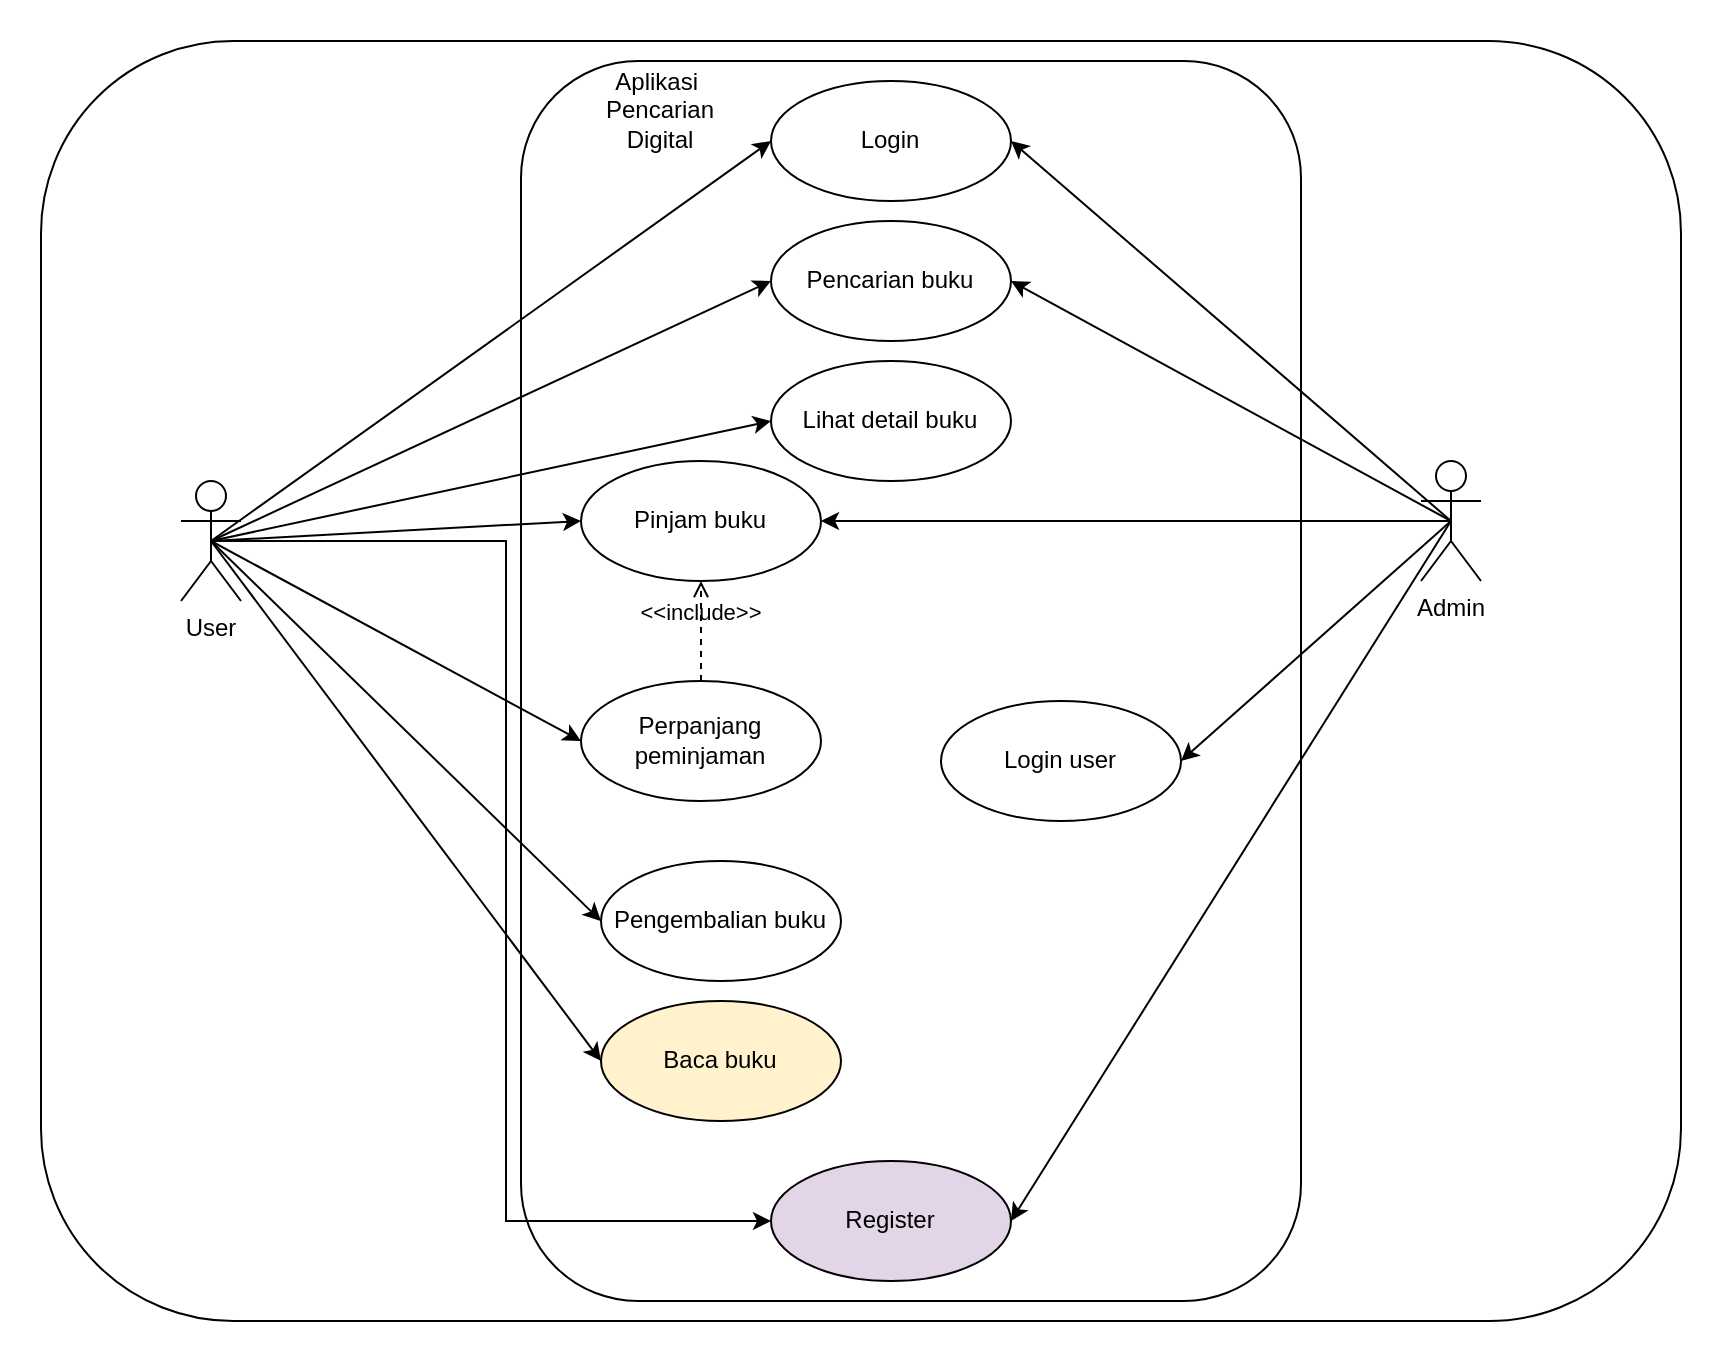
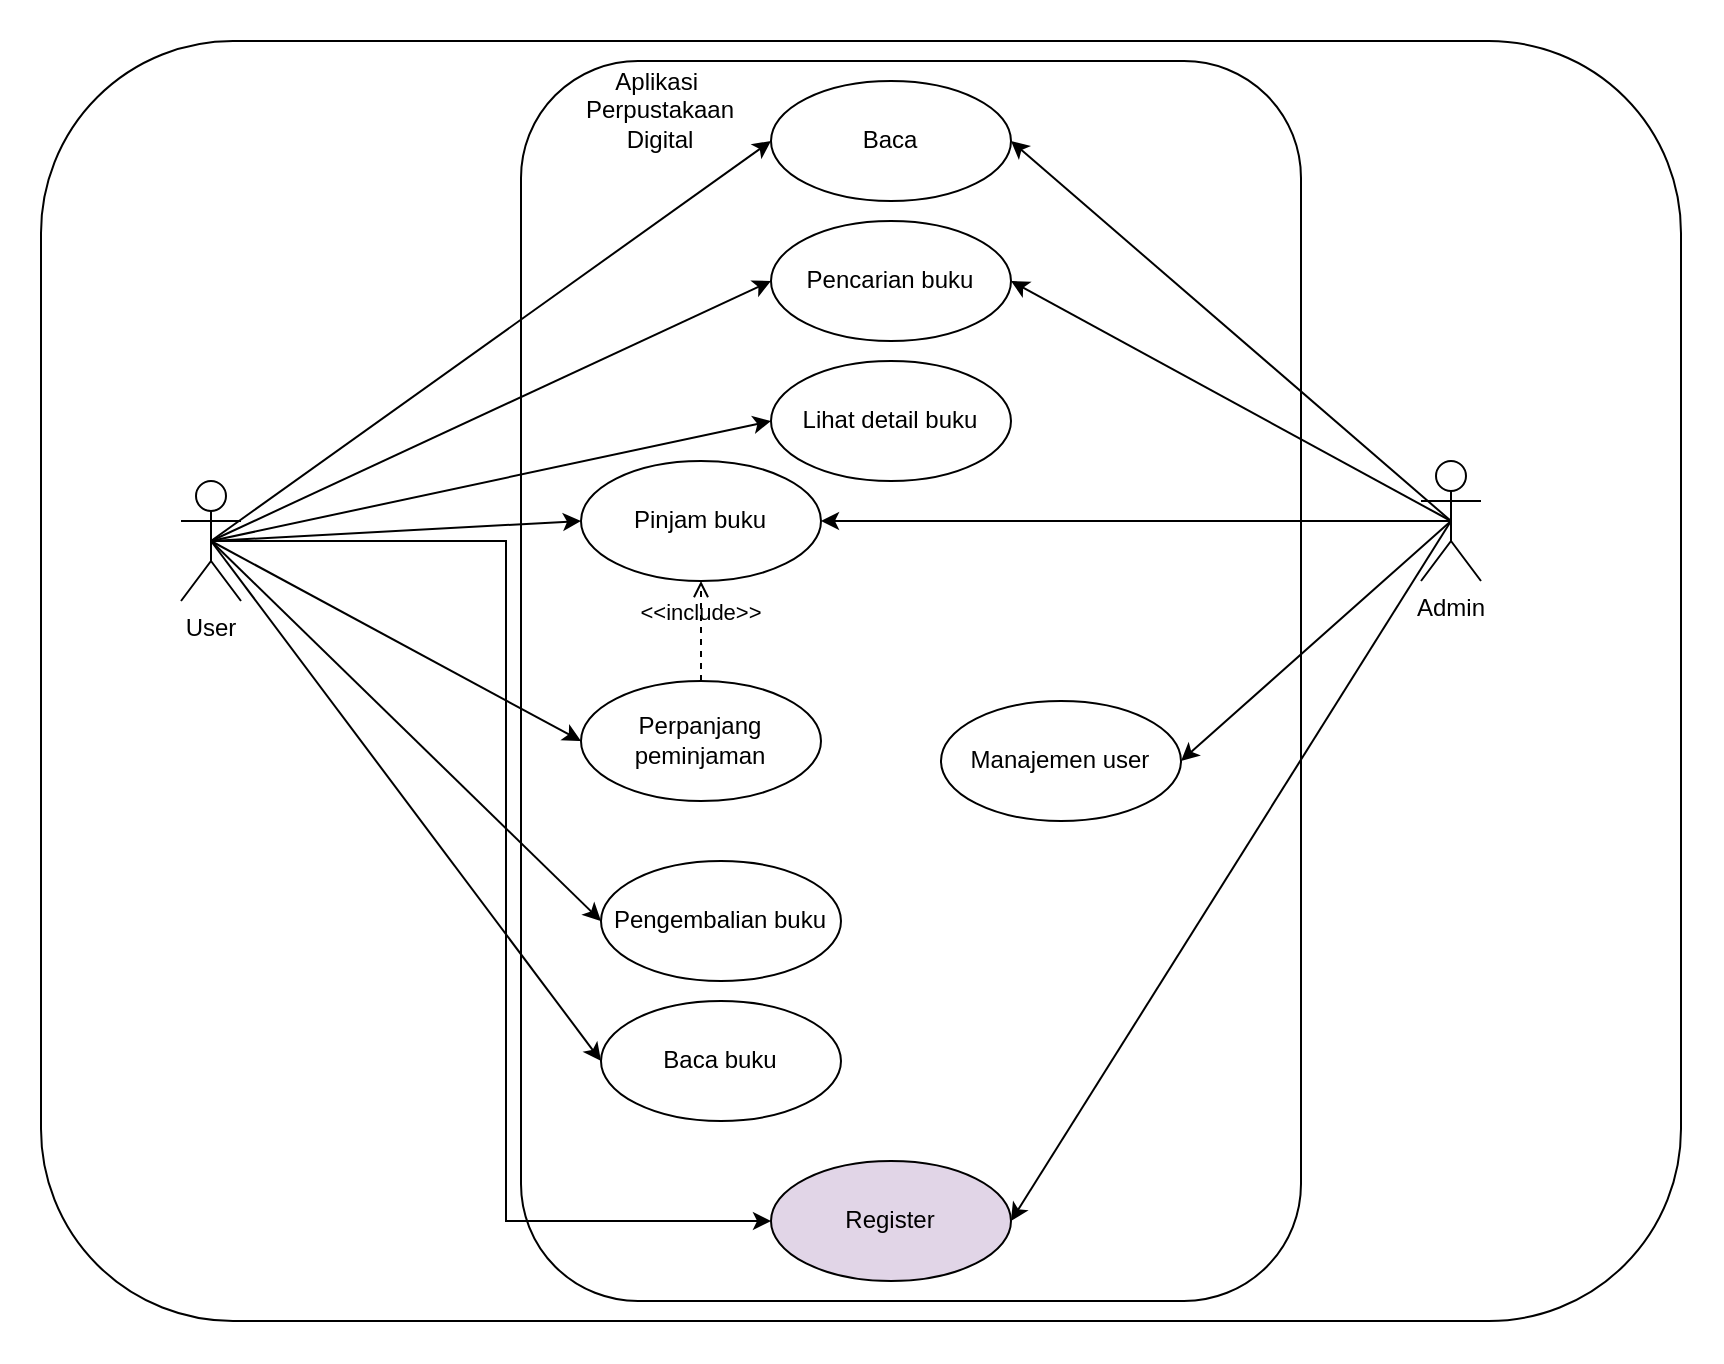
node "Aplikasi Pencarian Digital": label "Aplikasi Pencarian Digital" -> "Aplikasi Perpustakaan Digital"
node "Login": label "Login" -> "Baca"
node "Login user": label "Login user" -> "Manajemen user"
node "Baca buku": fillcolor #fff2cc -> #ffffff
